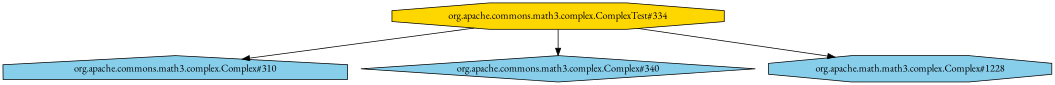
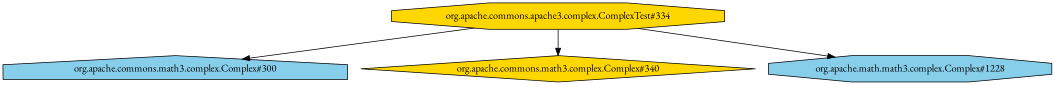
node "org.apache.commons.math3.complex.ComplexTest#334": label "org.apache.commons.math3.complex.ComplexTest#334" -> "org.apache.commons.apache3.complex.ComplexTest#334"
node "org.apache.commons.math3.complex.Complex#310": label "org.apache.commons.math3.complex.Complex#310" -> "org.apache.commons.math3.complex.Complex#300"
node "org.apache.commons.math3.complex.Complex#340": fillcolor skyblue -> gold
